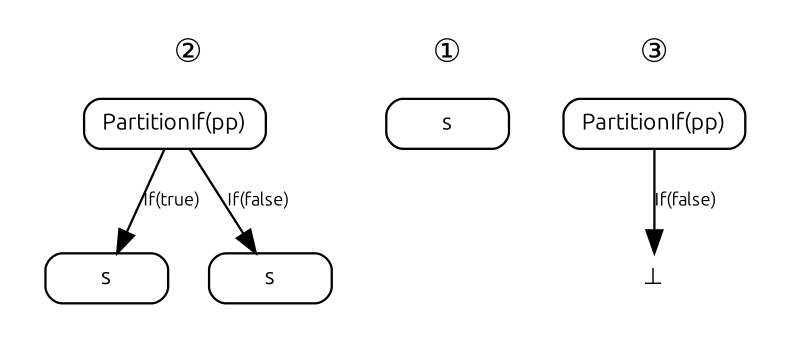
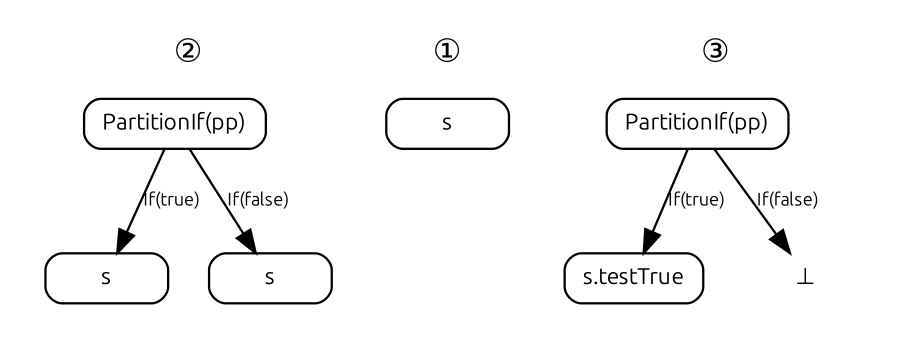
node "s.testTrue": added
